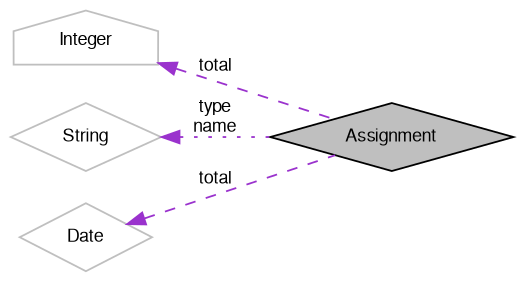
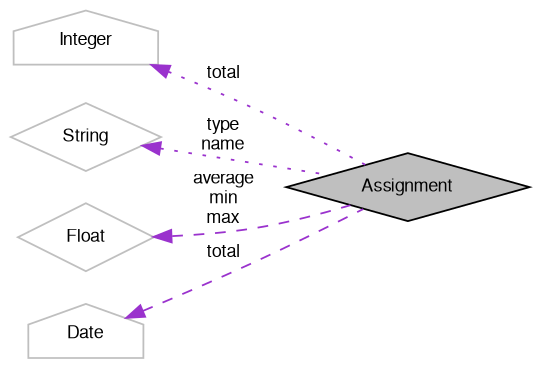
edge "Assignment" -> "Integer": style dashed -> dotted
node "Float": added
node "Date": shape diamond -> house
